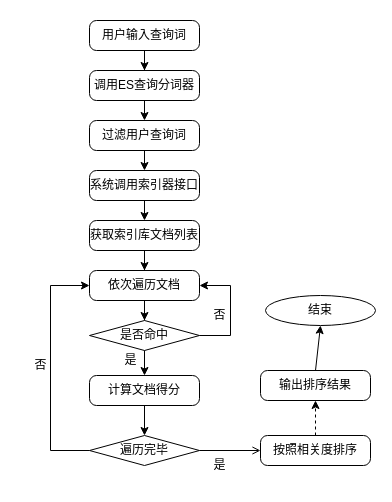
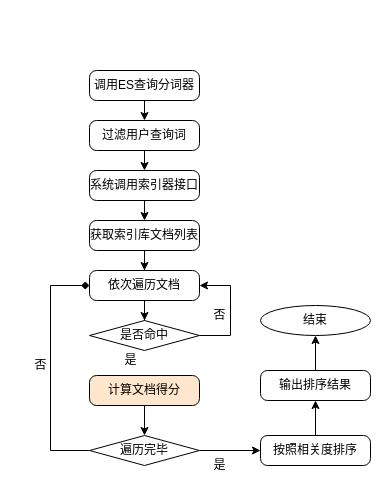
node "用户输入查询词": removed
edge "用户输入查询词" -> "调用ES查询分词器": removed
edge "遍历完毕" -> "依次遍历文档": arrowhead classic -> diamond
node "结束": moved (321, 311) -> (316, 321)
edge "是否命中" -> "计算文档得分": removed
node "计算文档得分": fillcolor #ffffff -> #ffe6cc
edge "按照相关度排序" -> "输出排序结果": style dashed -> solid
edge "遍历完毕" -> "按照相关度排序": arrowhead open -> classic
